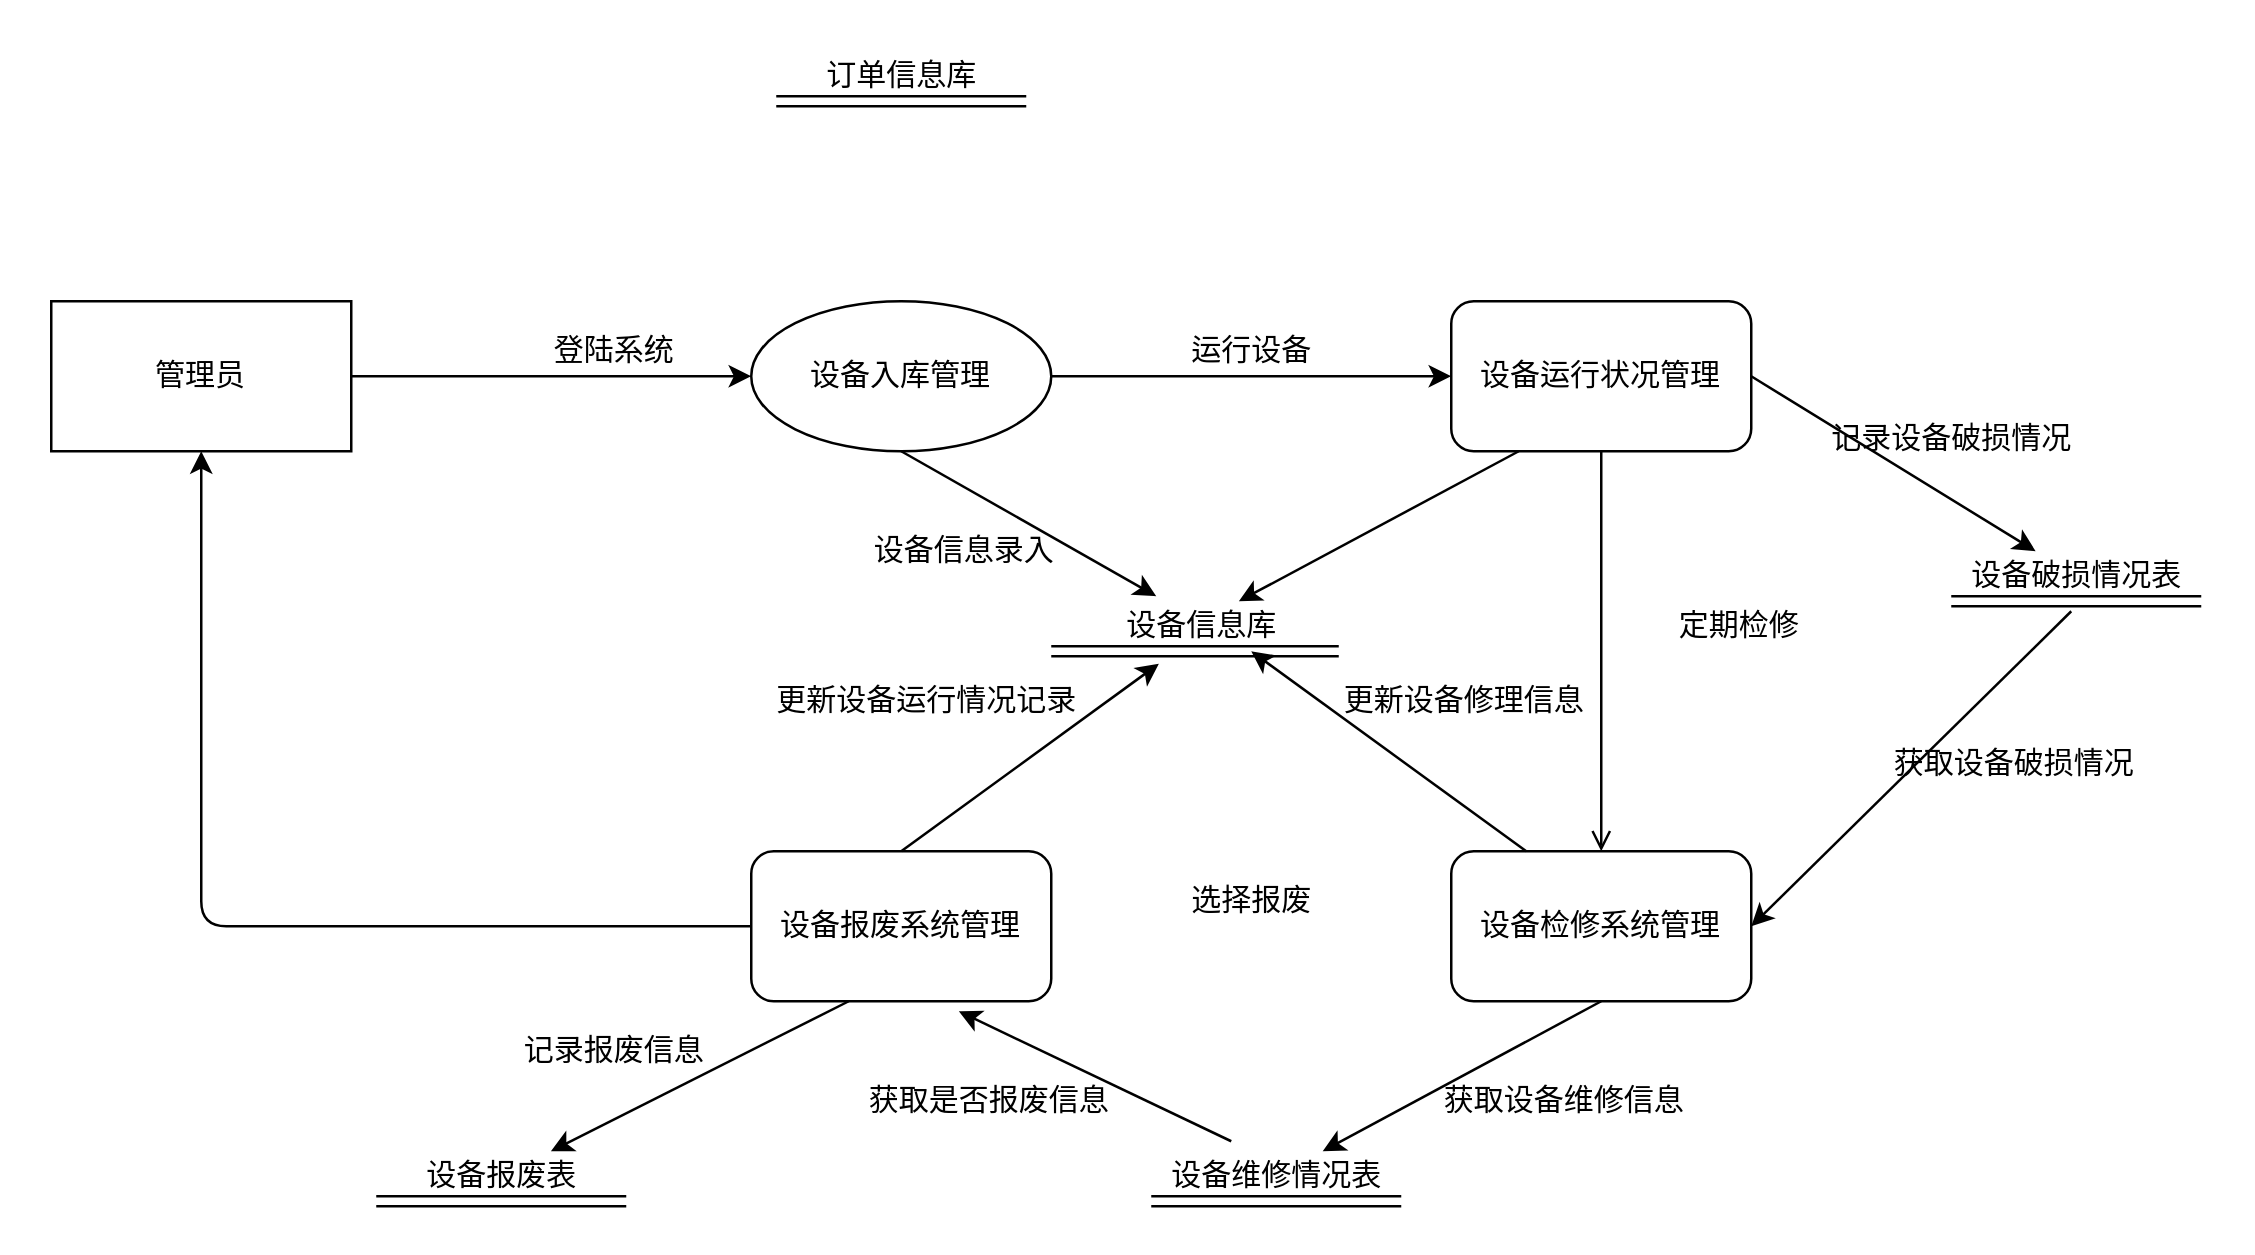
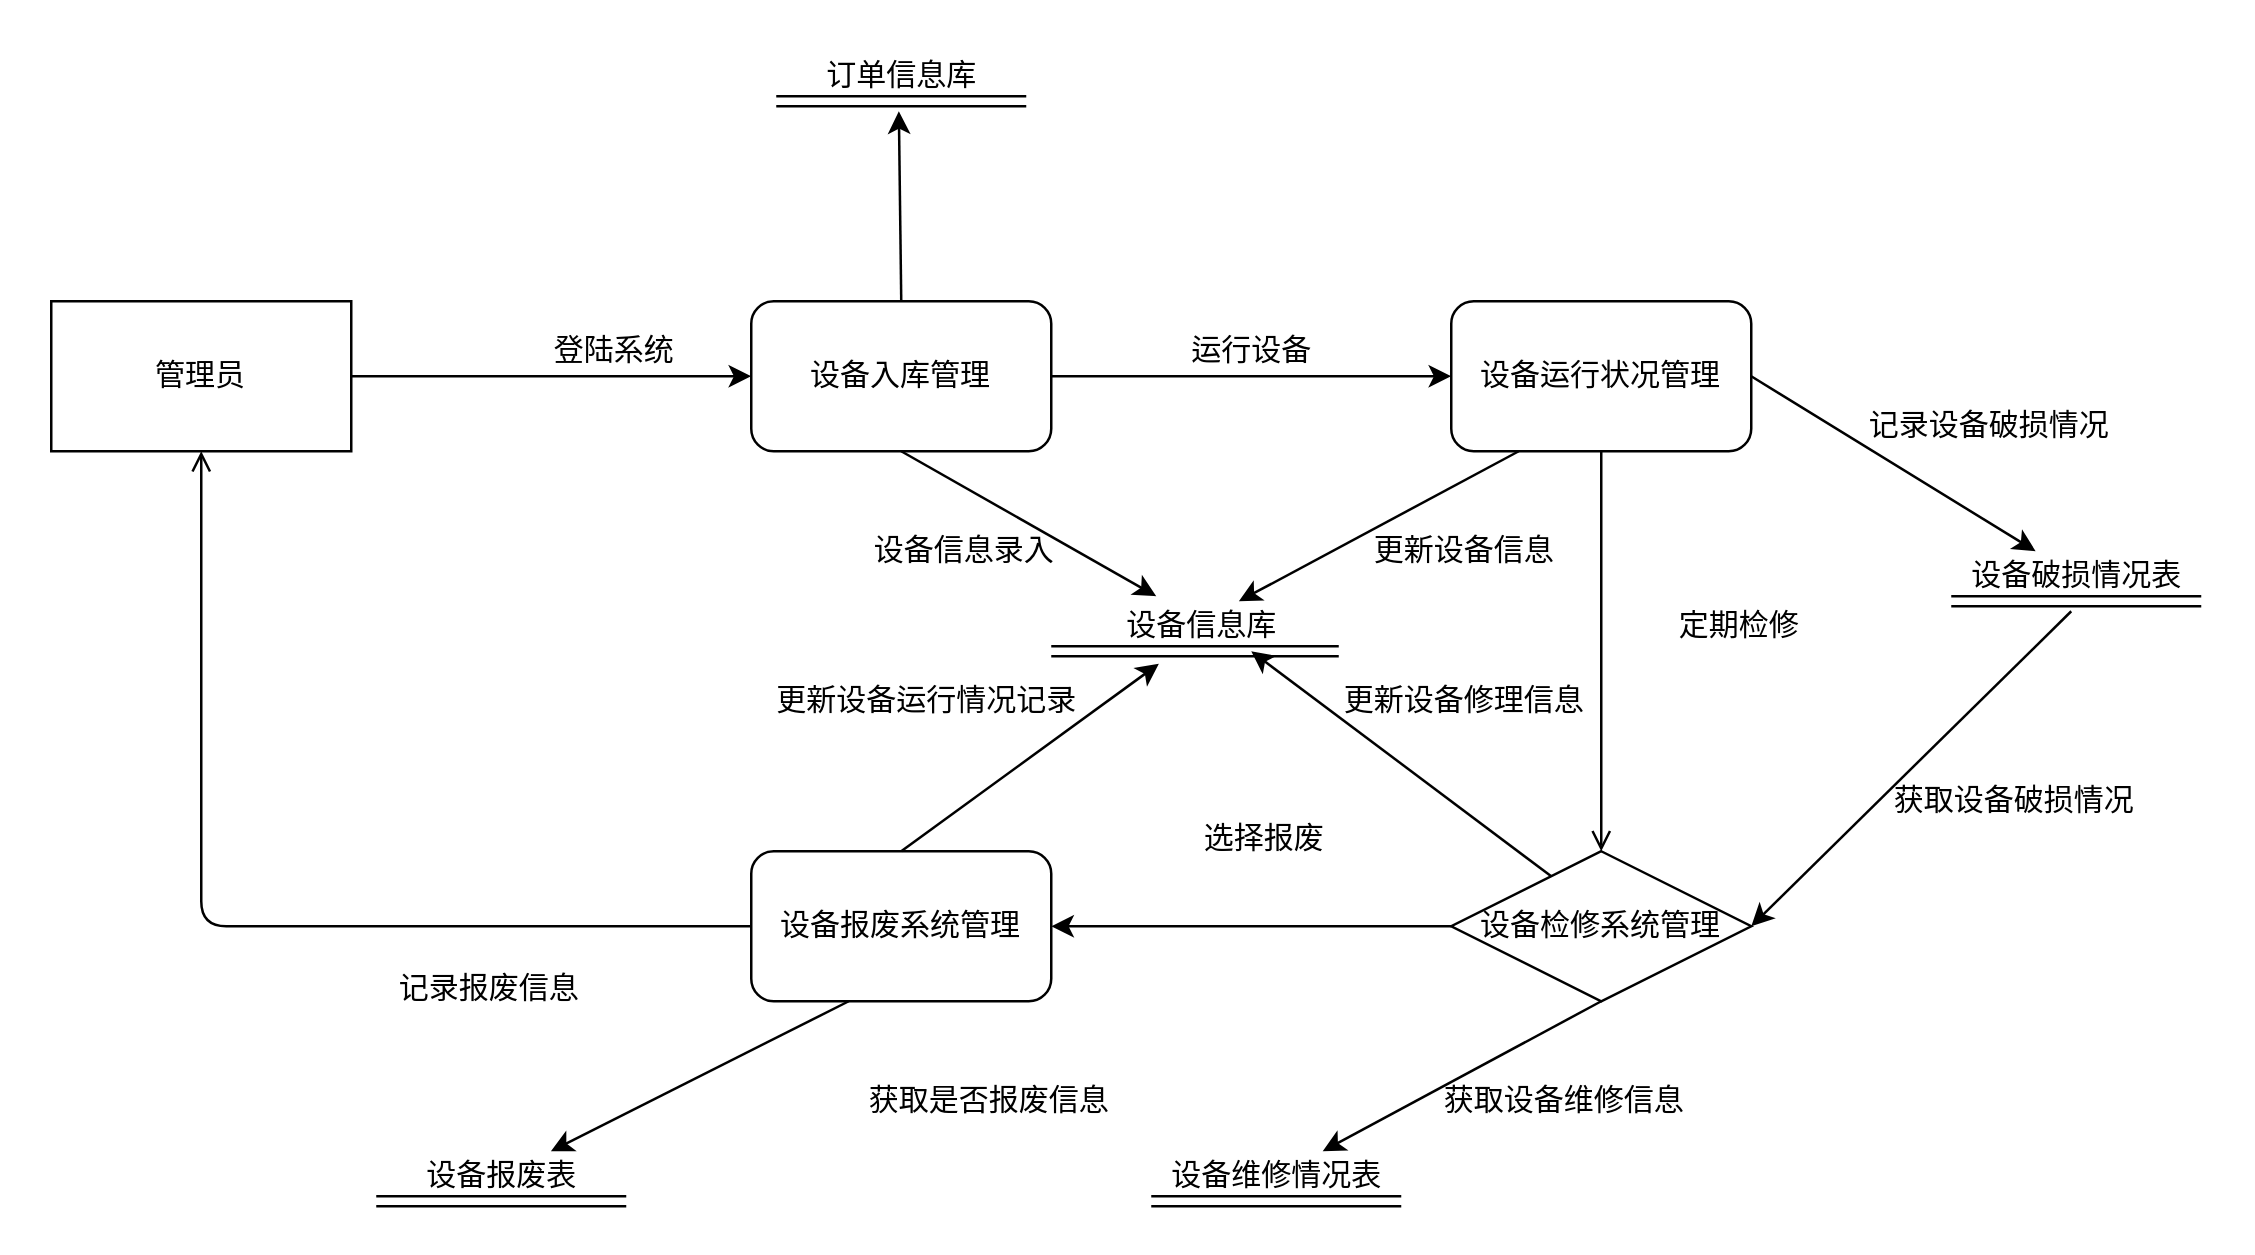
edge "设备入库管理" -> "订单信息库": added
node "设备入库管理": shape ellipse -> rounded rectangle
node "记录设备破损情况": moved (1951, 439) -> (1989, 426)
edge "设备报废系统管理" -> "管理员": arrowhead classic -> open
node "更新设备信息": added
node "获取设备破损情况": moved (2014, 764) -> (2014, 801)
node "选择报废": moved (1251, 901) -> (1264, 839)
edge "设备检修系统管理" -> "设备报废系统管理": added
node "设备检修系统管理": shape rounded rectangle -> diamond
node "记录报废信息": moved (614, 1051) -> (489, 989)
edge "设备维修情况表" -> "设备报废系统管理": removed
